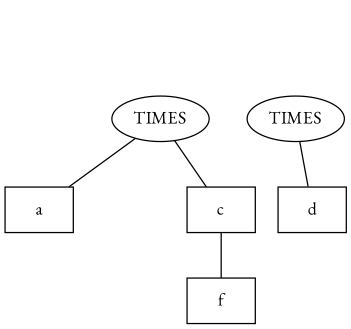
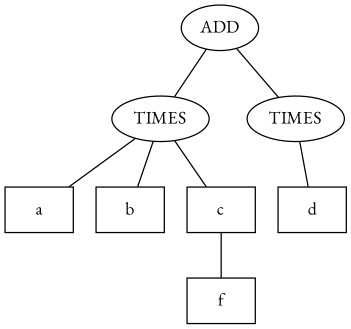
node "ADD": added
node "b": added
